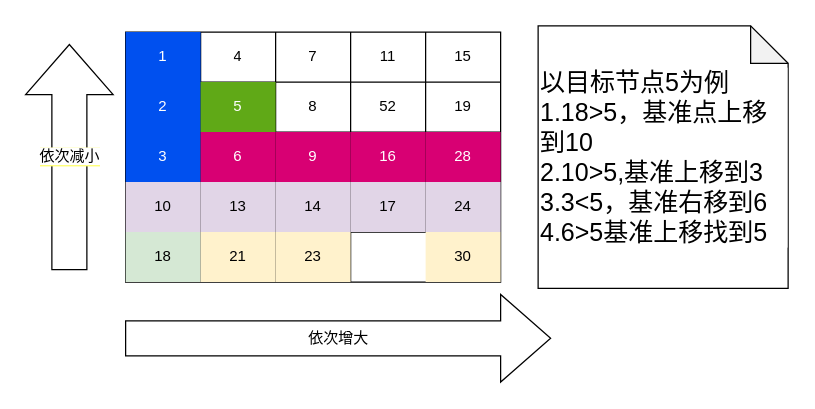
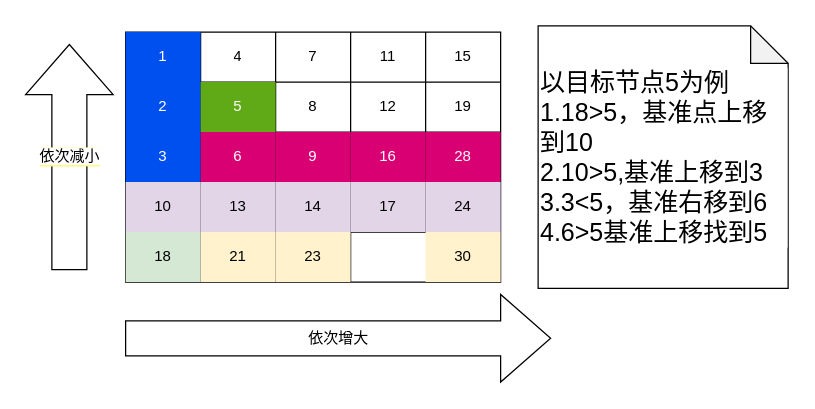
node "52": label "52" -> "12"
